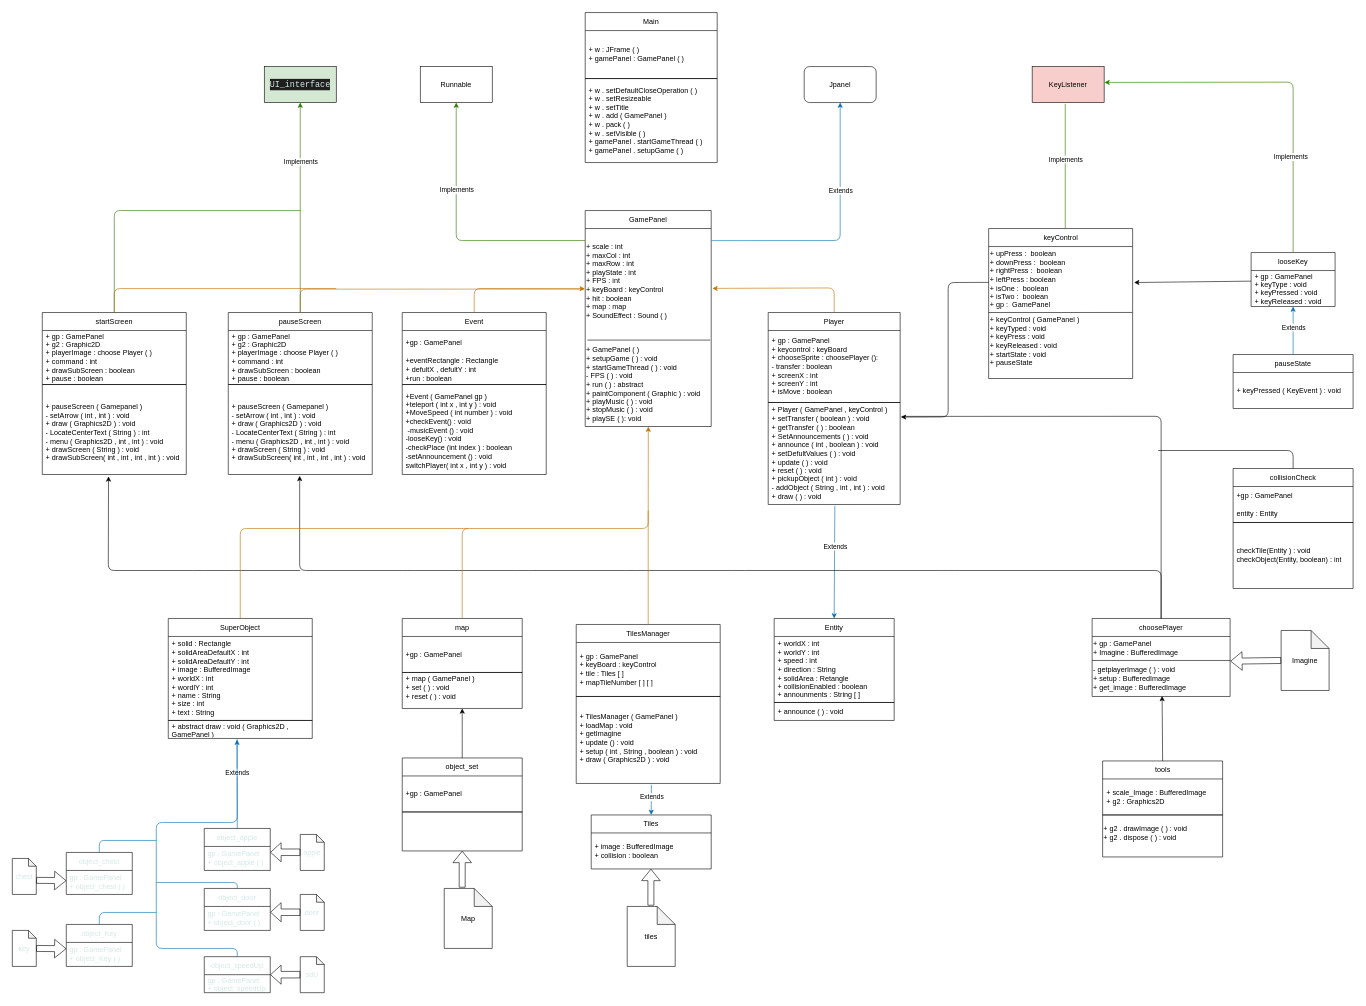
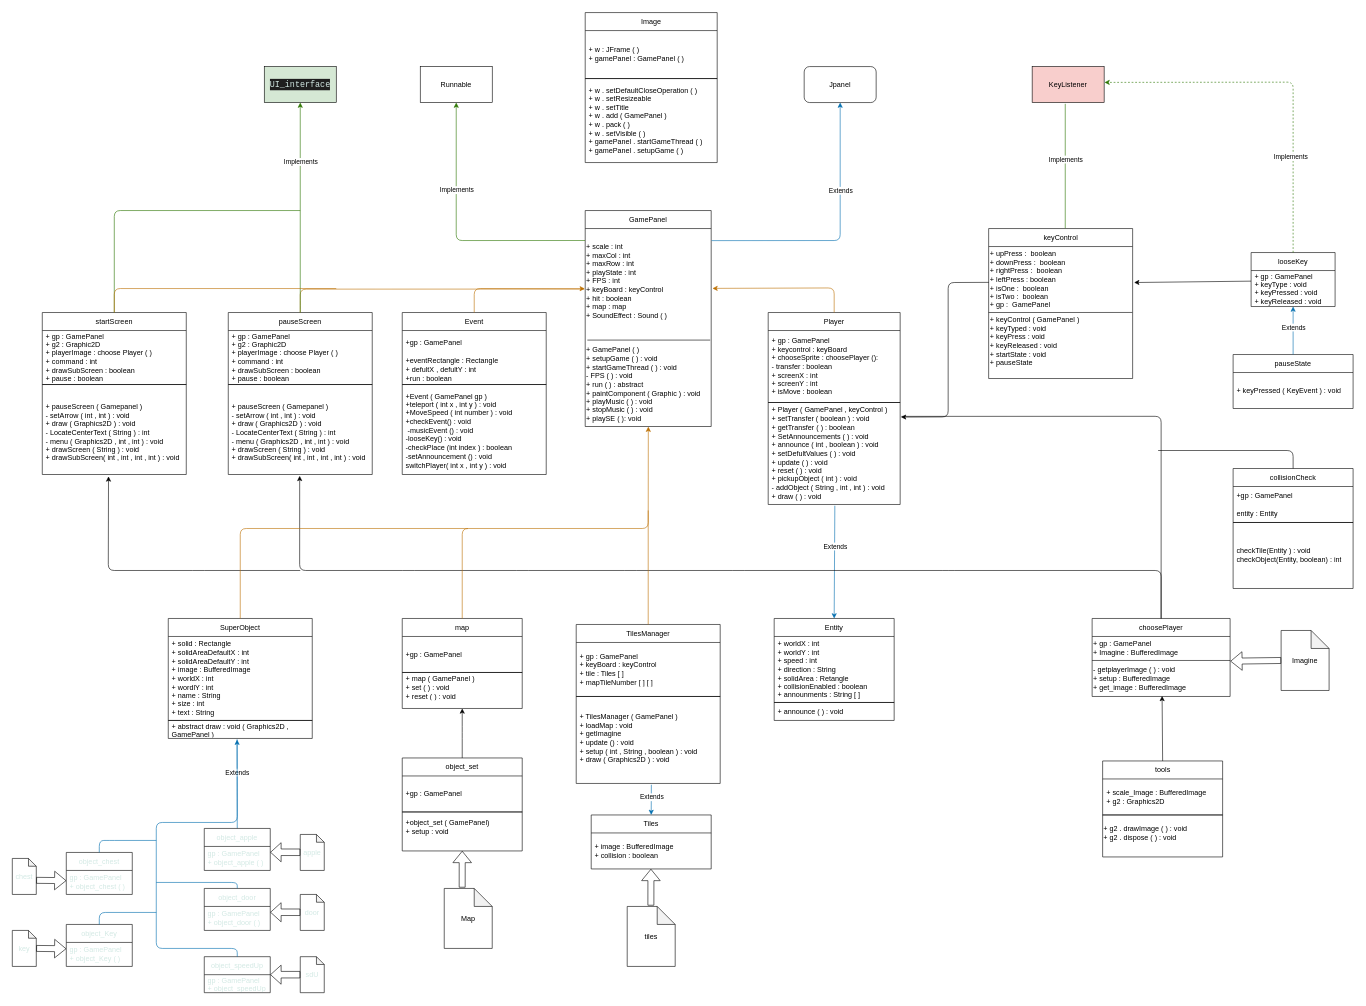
node "Main": label "Main" -> "Image"
edge "looseKey" -> "KeyListener": style solid -> dashed
node "+object_set ( GamePanel) + setup : void": added
